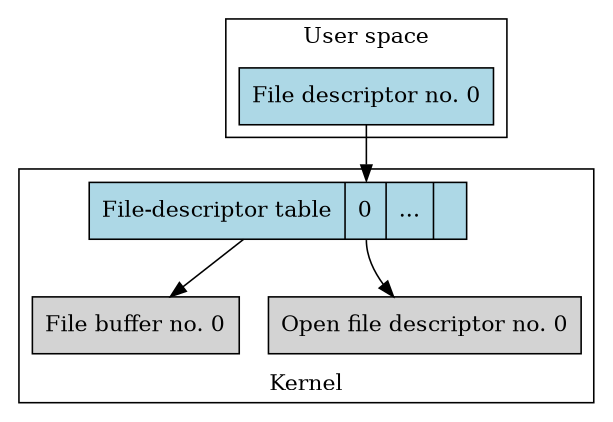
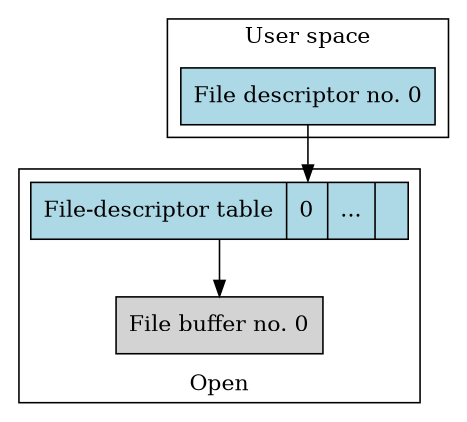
node "Open file descriptor no. 0": removed
cluster "Kernel": label "Kernel" -> "Open"
